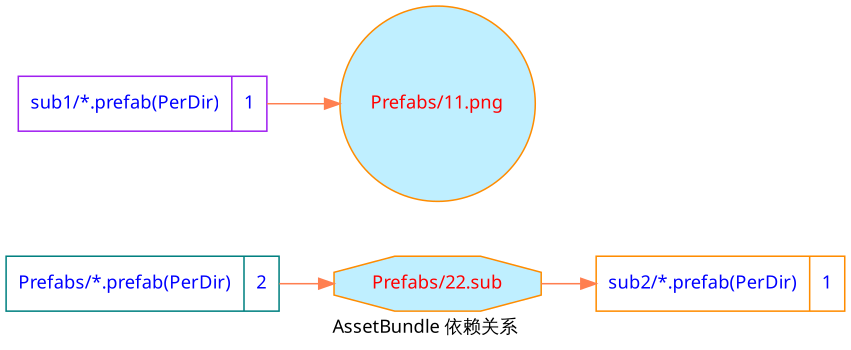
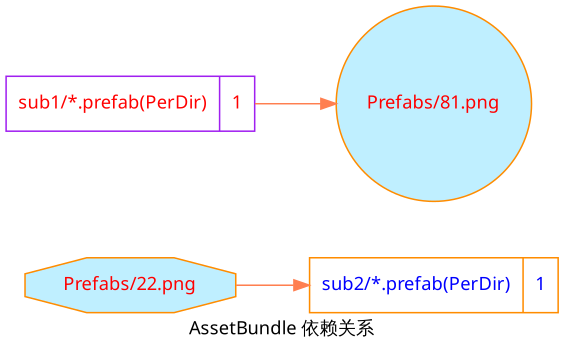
node "sub1/*.prefab(PerDir)": fontcolor blue -> red
node "Prefabs/11.png": label "Prefabs/11.png" -> "Prefabs/81.png"
node "Prefabs/*.prefab(PerDir)": removed
node "Prefabs/22.sub": label "Prefabs/22.sub" -> "Prefabs/22.png"
